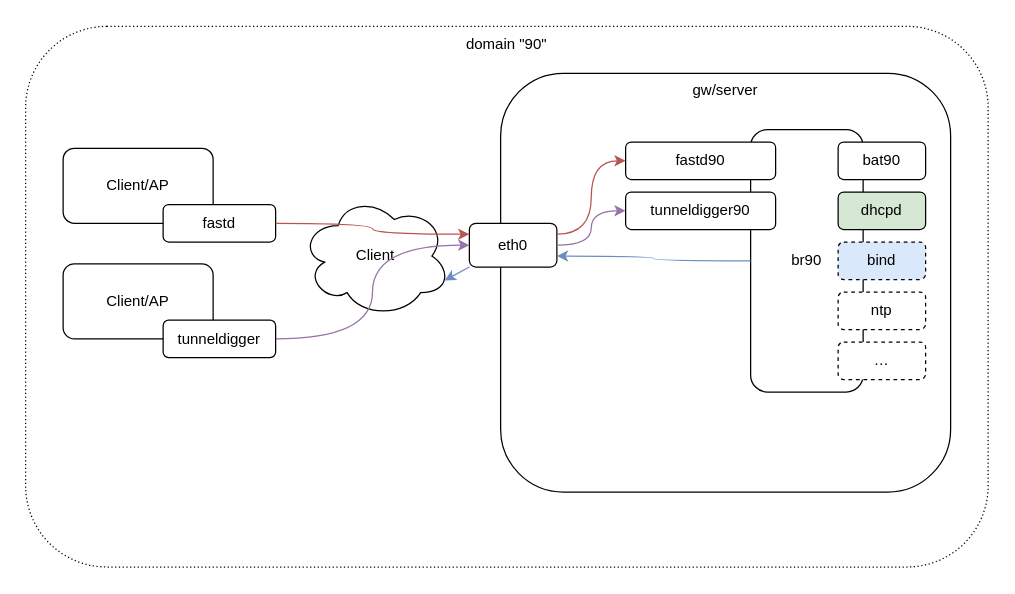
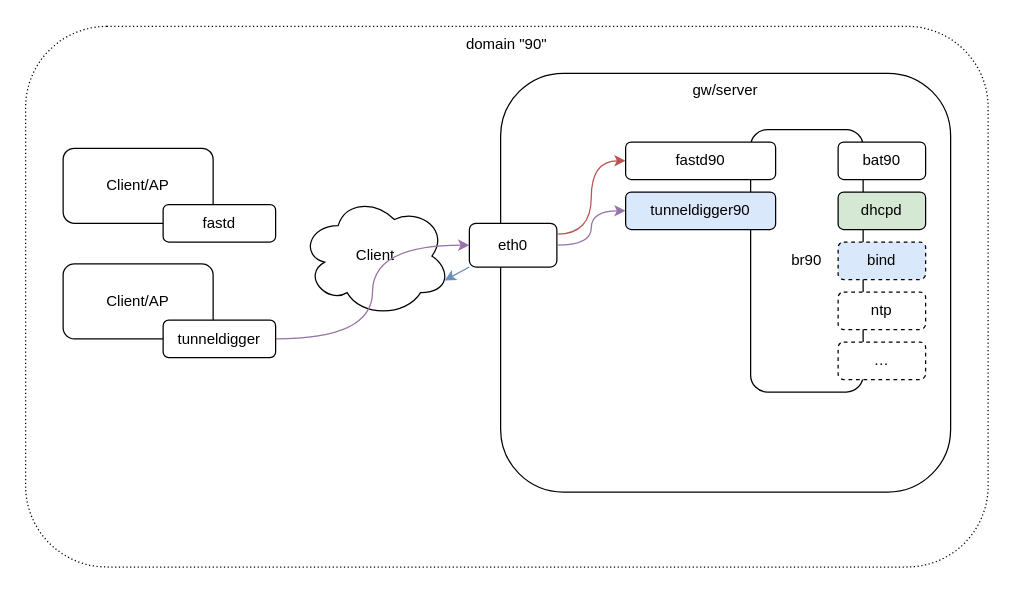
node "tunneldigger90": fillcolor #ffffff -> #dae8fc
edge "fastd" -> "eth0": removed
edge "br90" -> "eth0": removed
